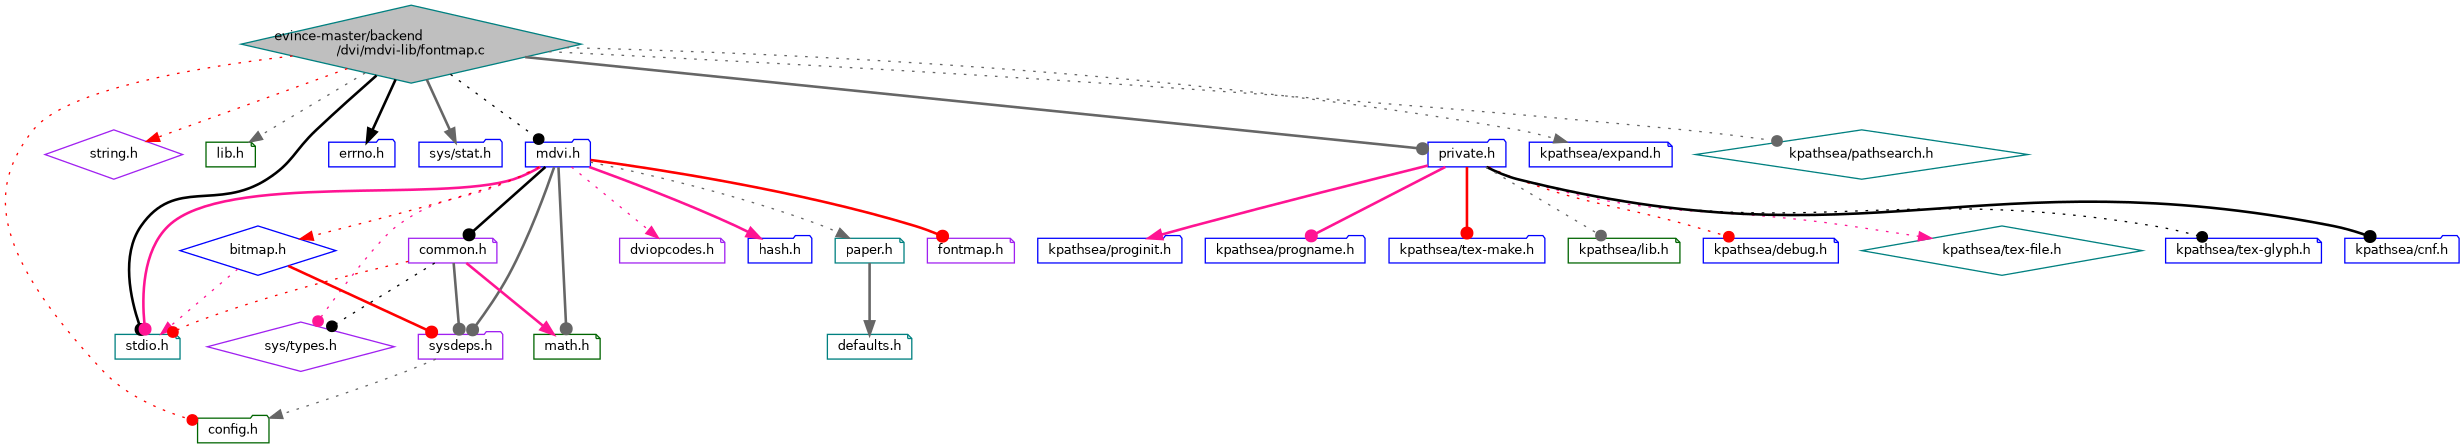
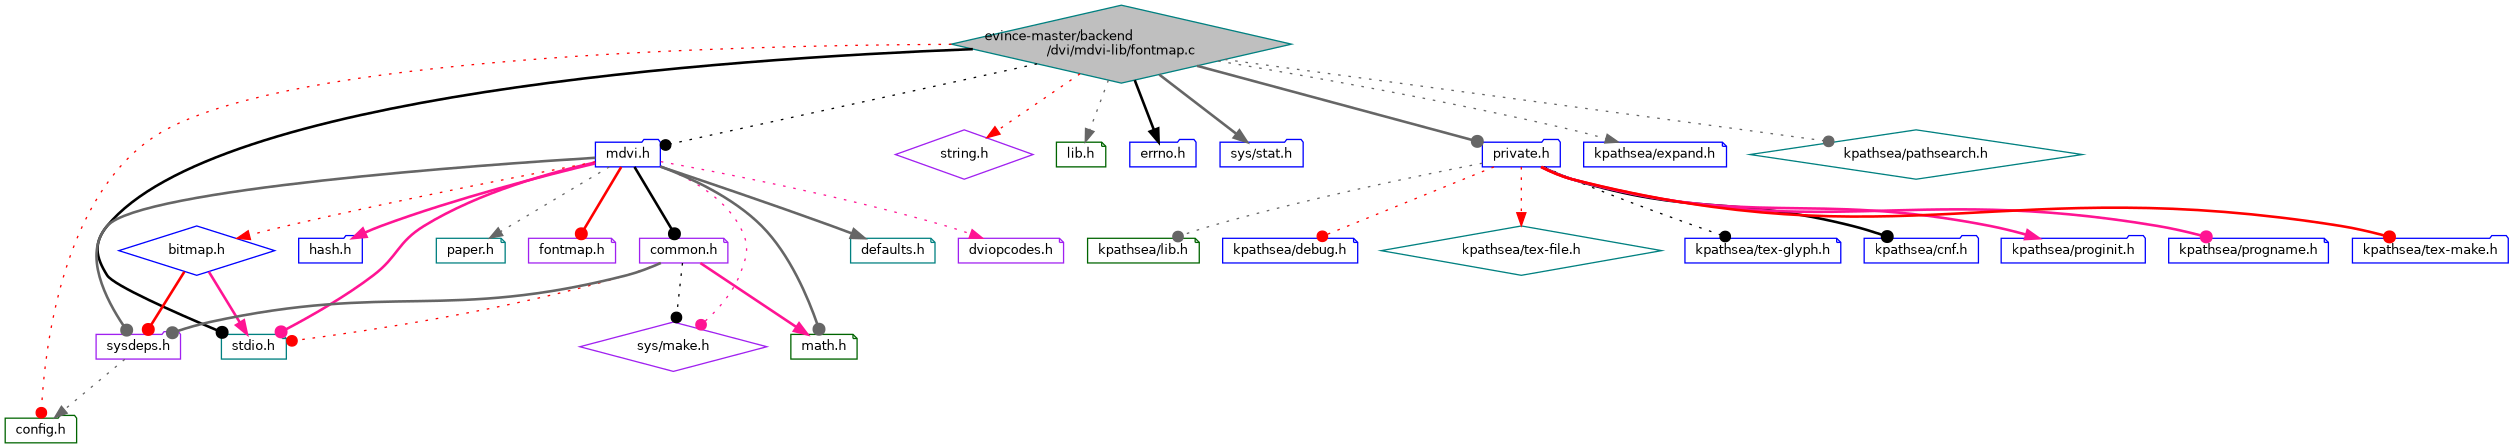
edge "private.h" -> "kpathsea/tex-file.h": color deeppink -> red
node "kpathsea/progname.h": shape folder -> note
edge "paper.h" -> "defaults.h": now "mdvi.h" -> "defaults.h"
edge "bitmap.h" -> "stdio.h": style dotted -> bold
node "sys/types.h": label "sys/types.h" -> "sys/make.h"
